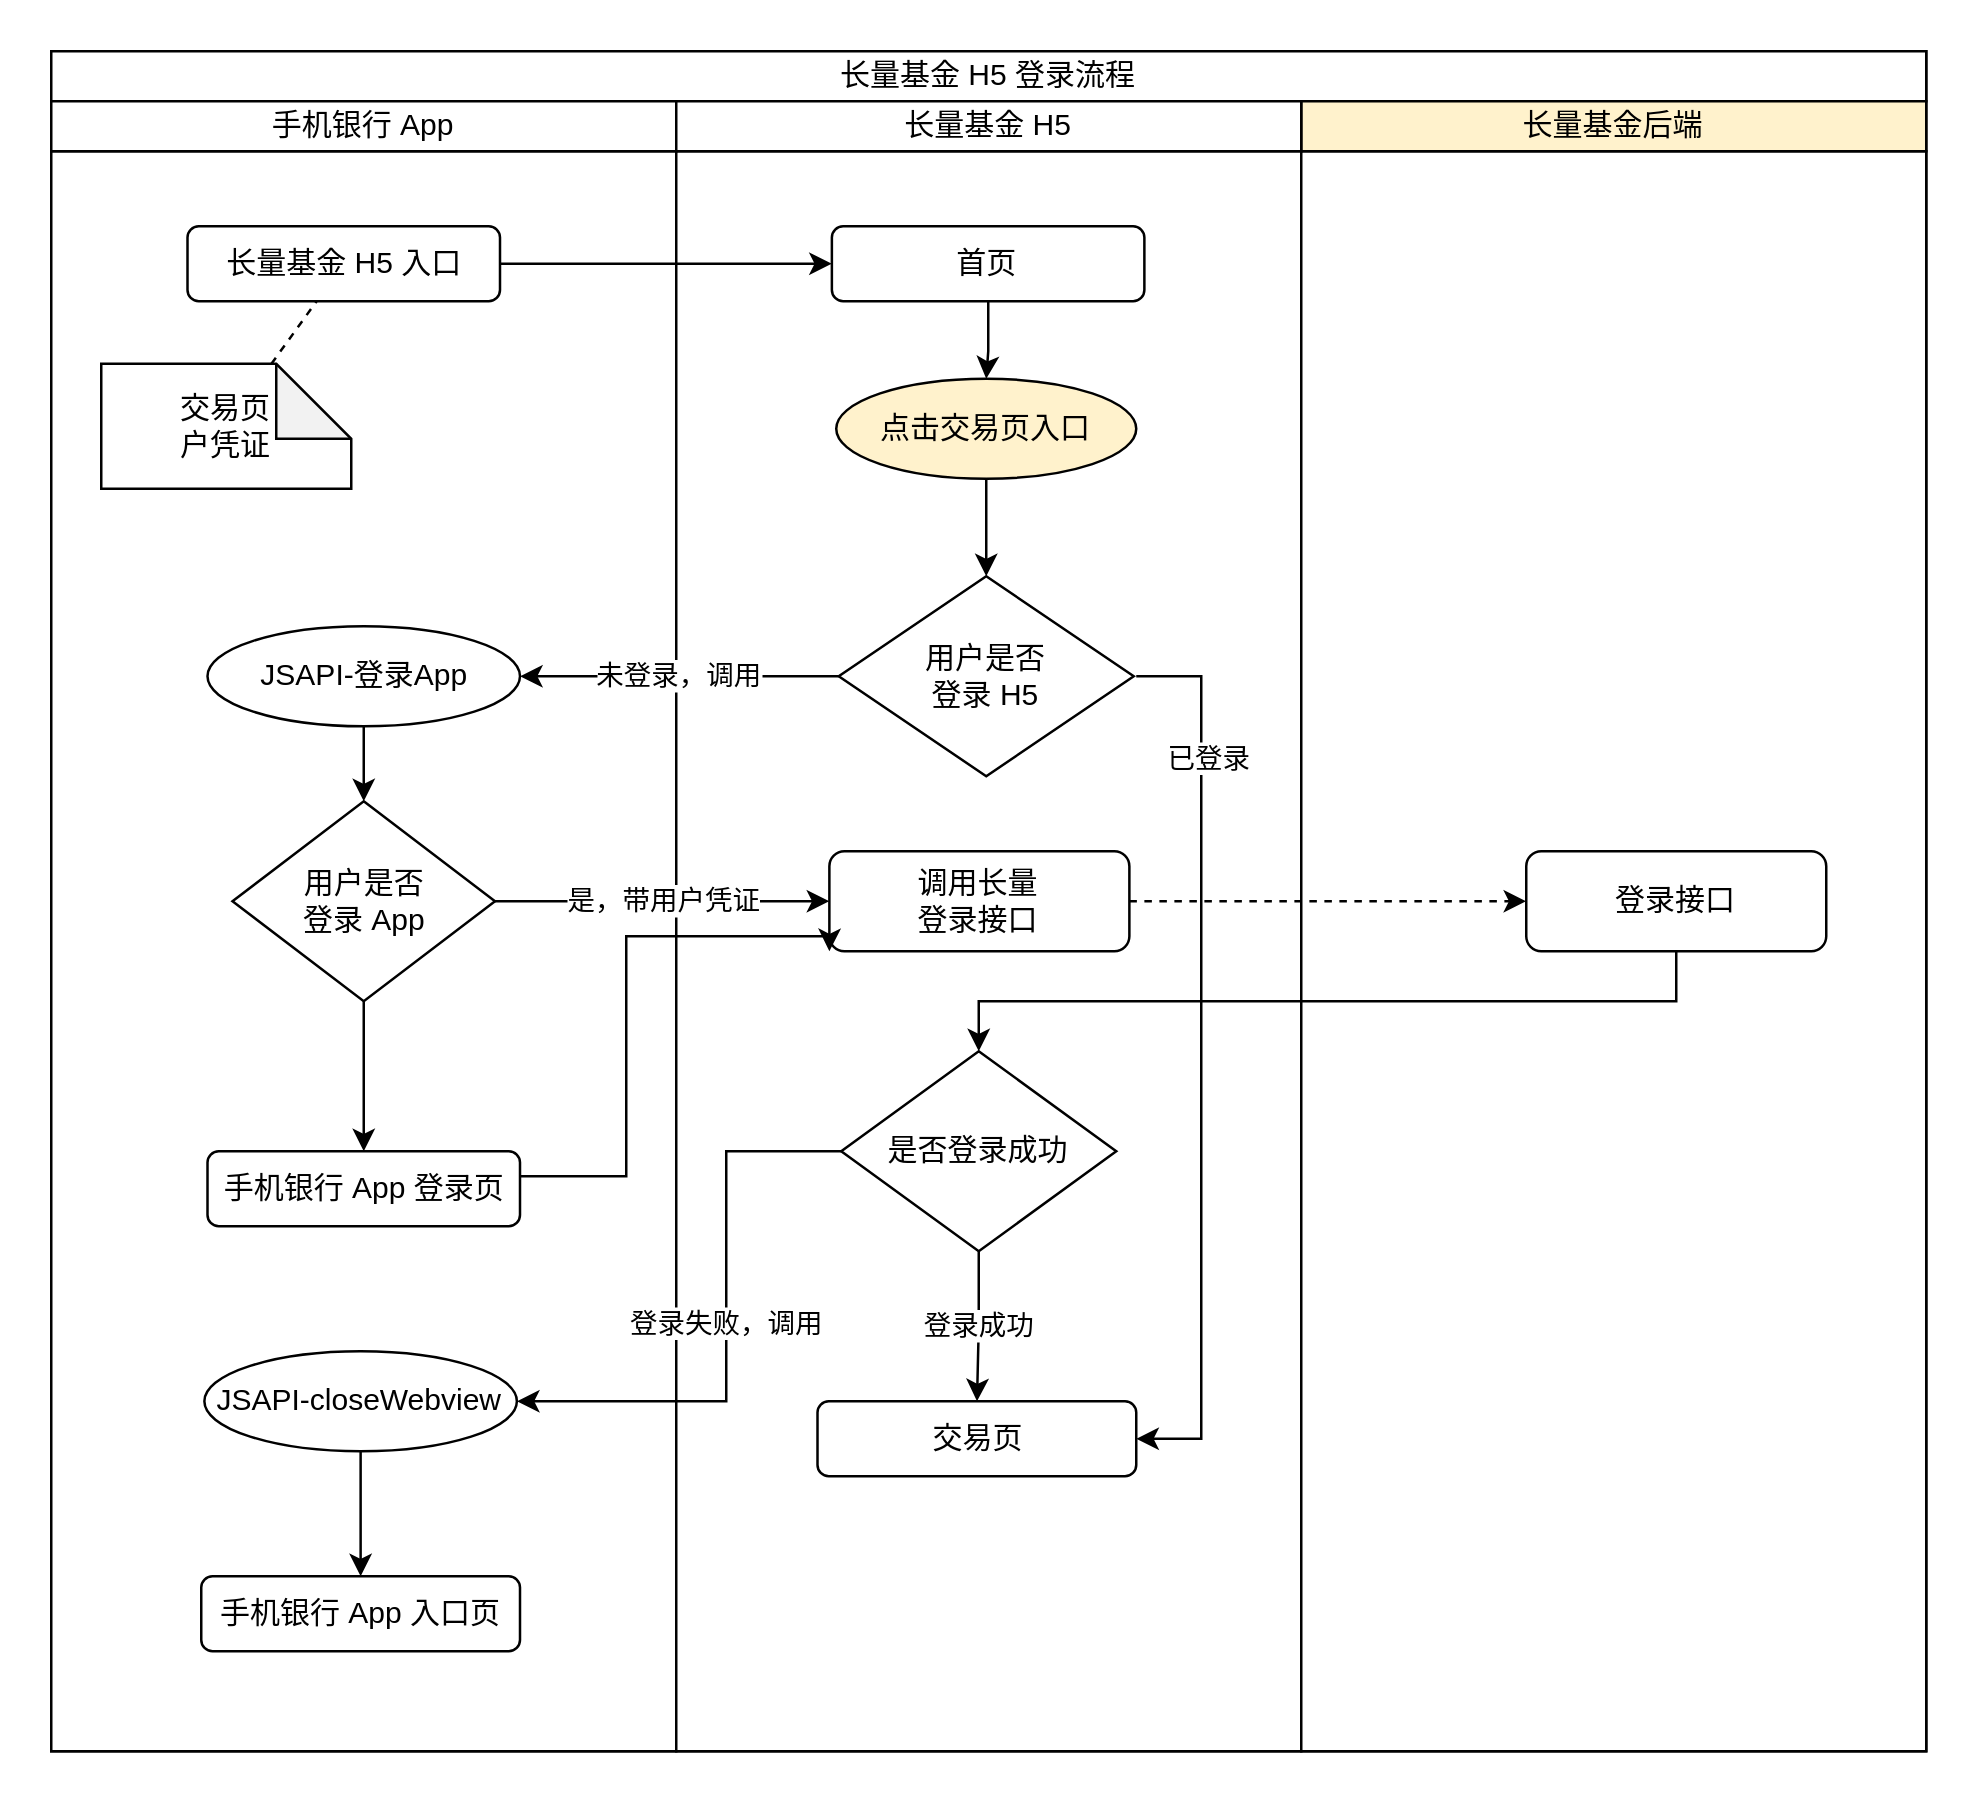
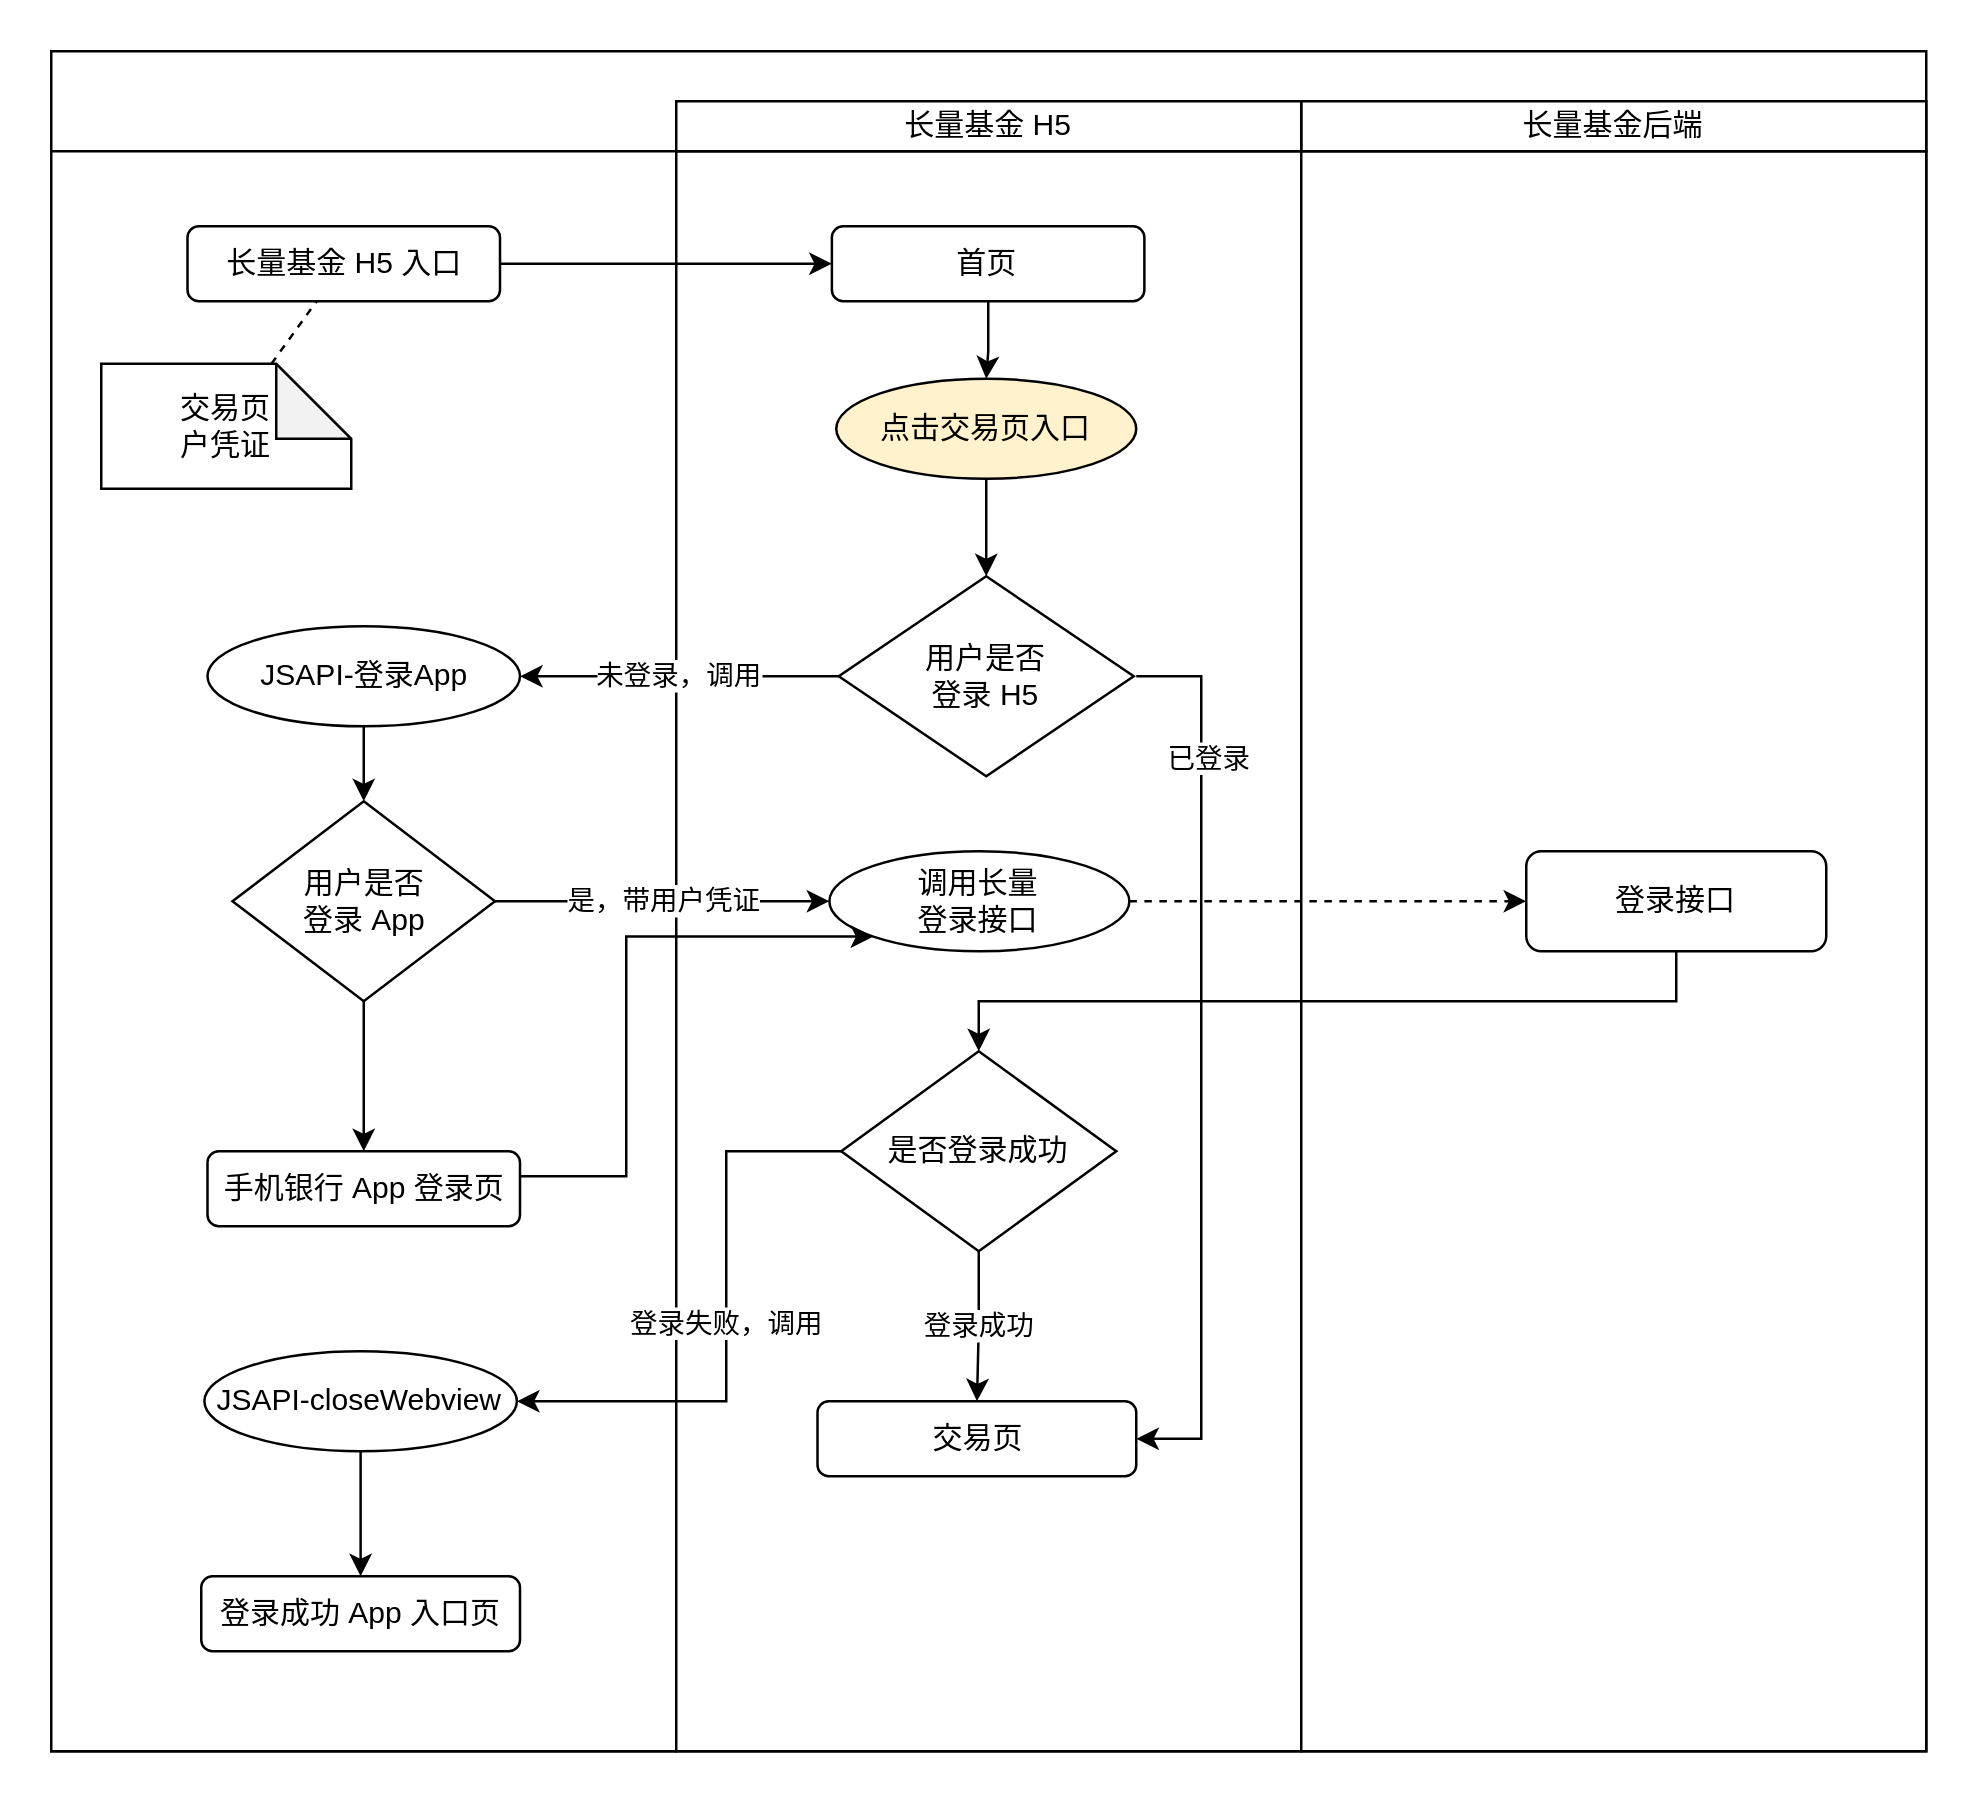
node "长量基金 H5 登录流程": removed
node "手机银行 App": removed
node "长量基金后端": fillcolor #fff2cc -> #ffffff
node "调用长量 登录接口": shape rounded rectangle -> ellipse
node "手机银行 App 入口页": label "手机银行 App 入口页" -> "登录成功 App 入口页"
